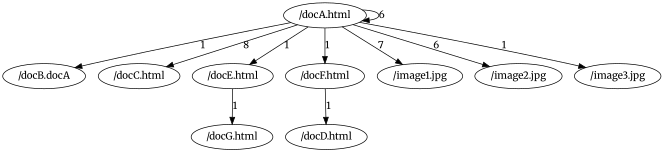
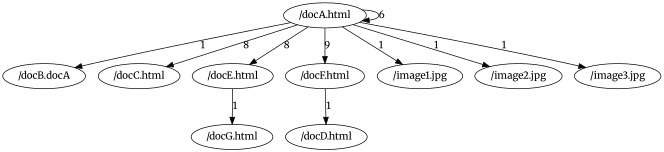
edge "/docA.html" -> "/docE.html": label "1" -> "8"
edge "/docA.html" -> "/docF.html": label "1" -> "9"
edge "/docA.html" -> "/image1.jpg": label "7" -> "1"
edge "/docA.html" -> "/image2.jpg": label "6" -> "1"
